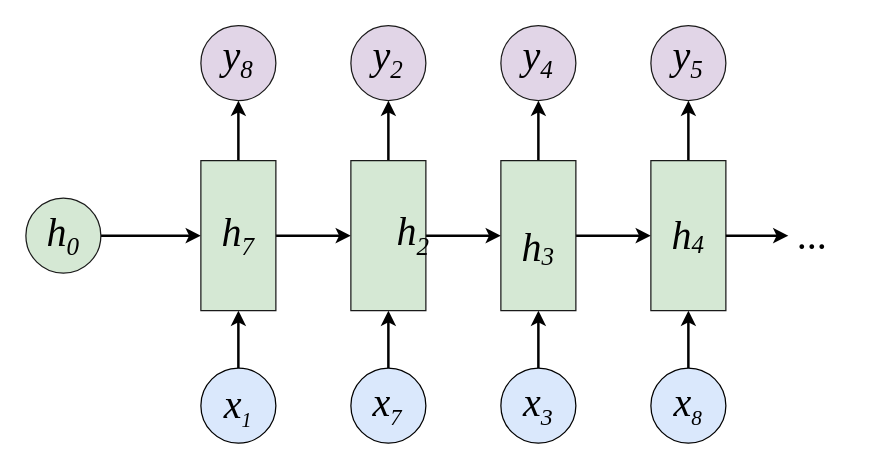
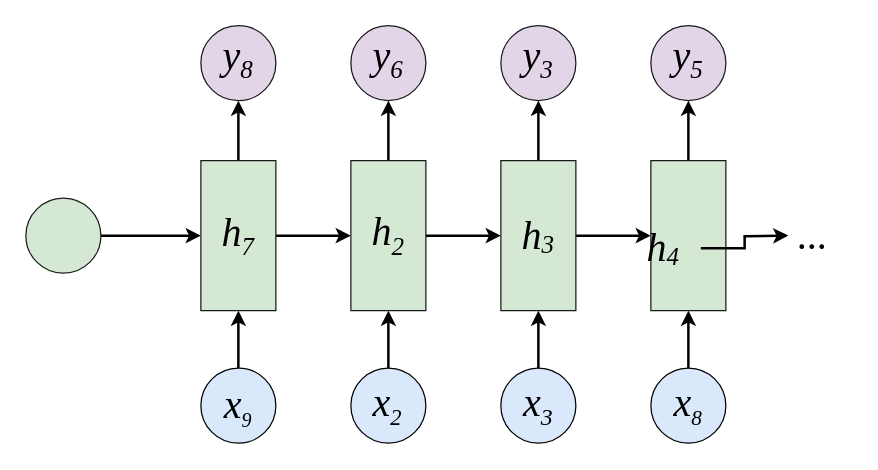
node "y2": label "y2" -> "y6"
node "y4": label "y4" -> "y3"
node "h0": removed
node "h2": moved (413, 236) -> (388, 236)
node "h4": moved (688, 236) -> (663, 248)
node "h3": moved (538, 248) -> (538, 236)
node "x1": label "x1" -> "x9"
node "x7": label "x7" -> "x2"
